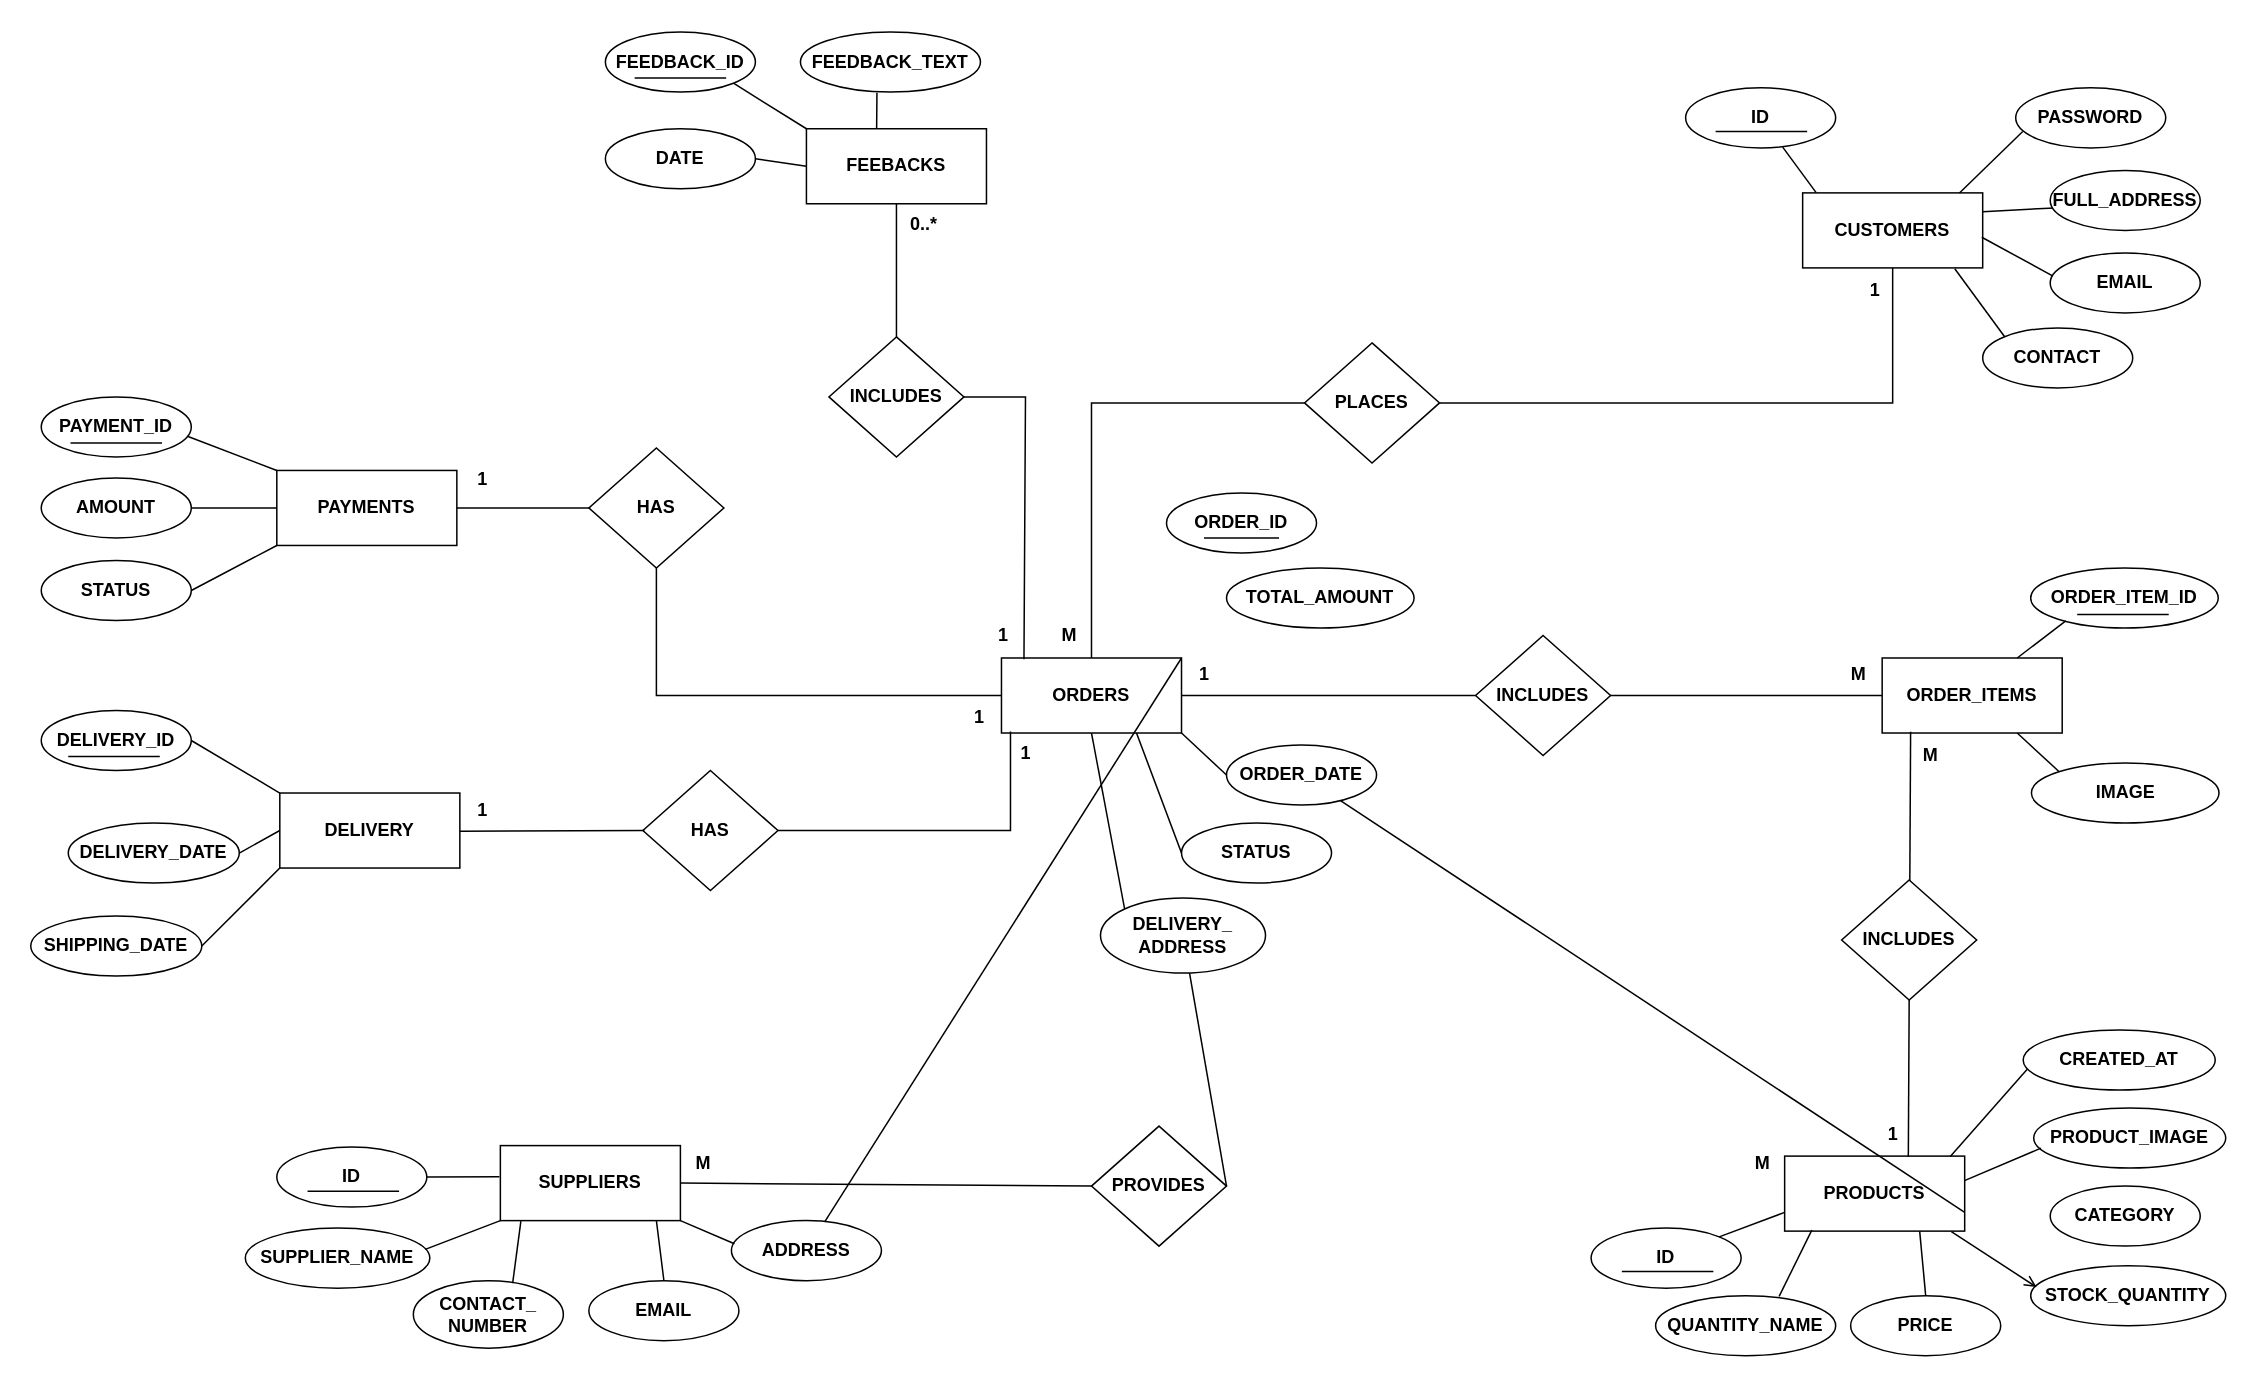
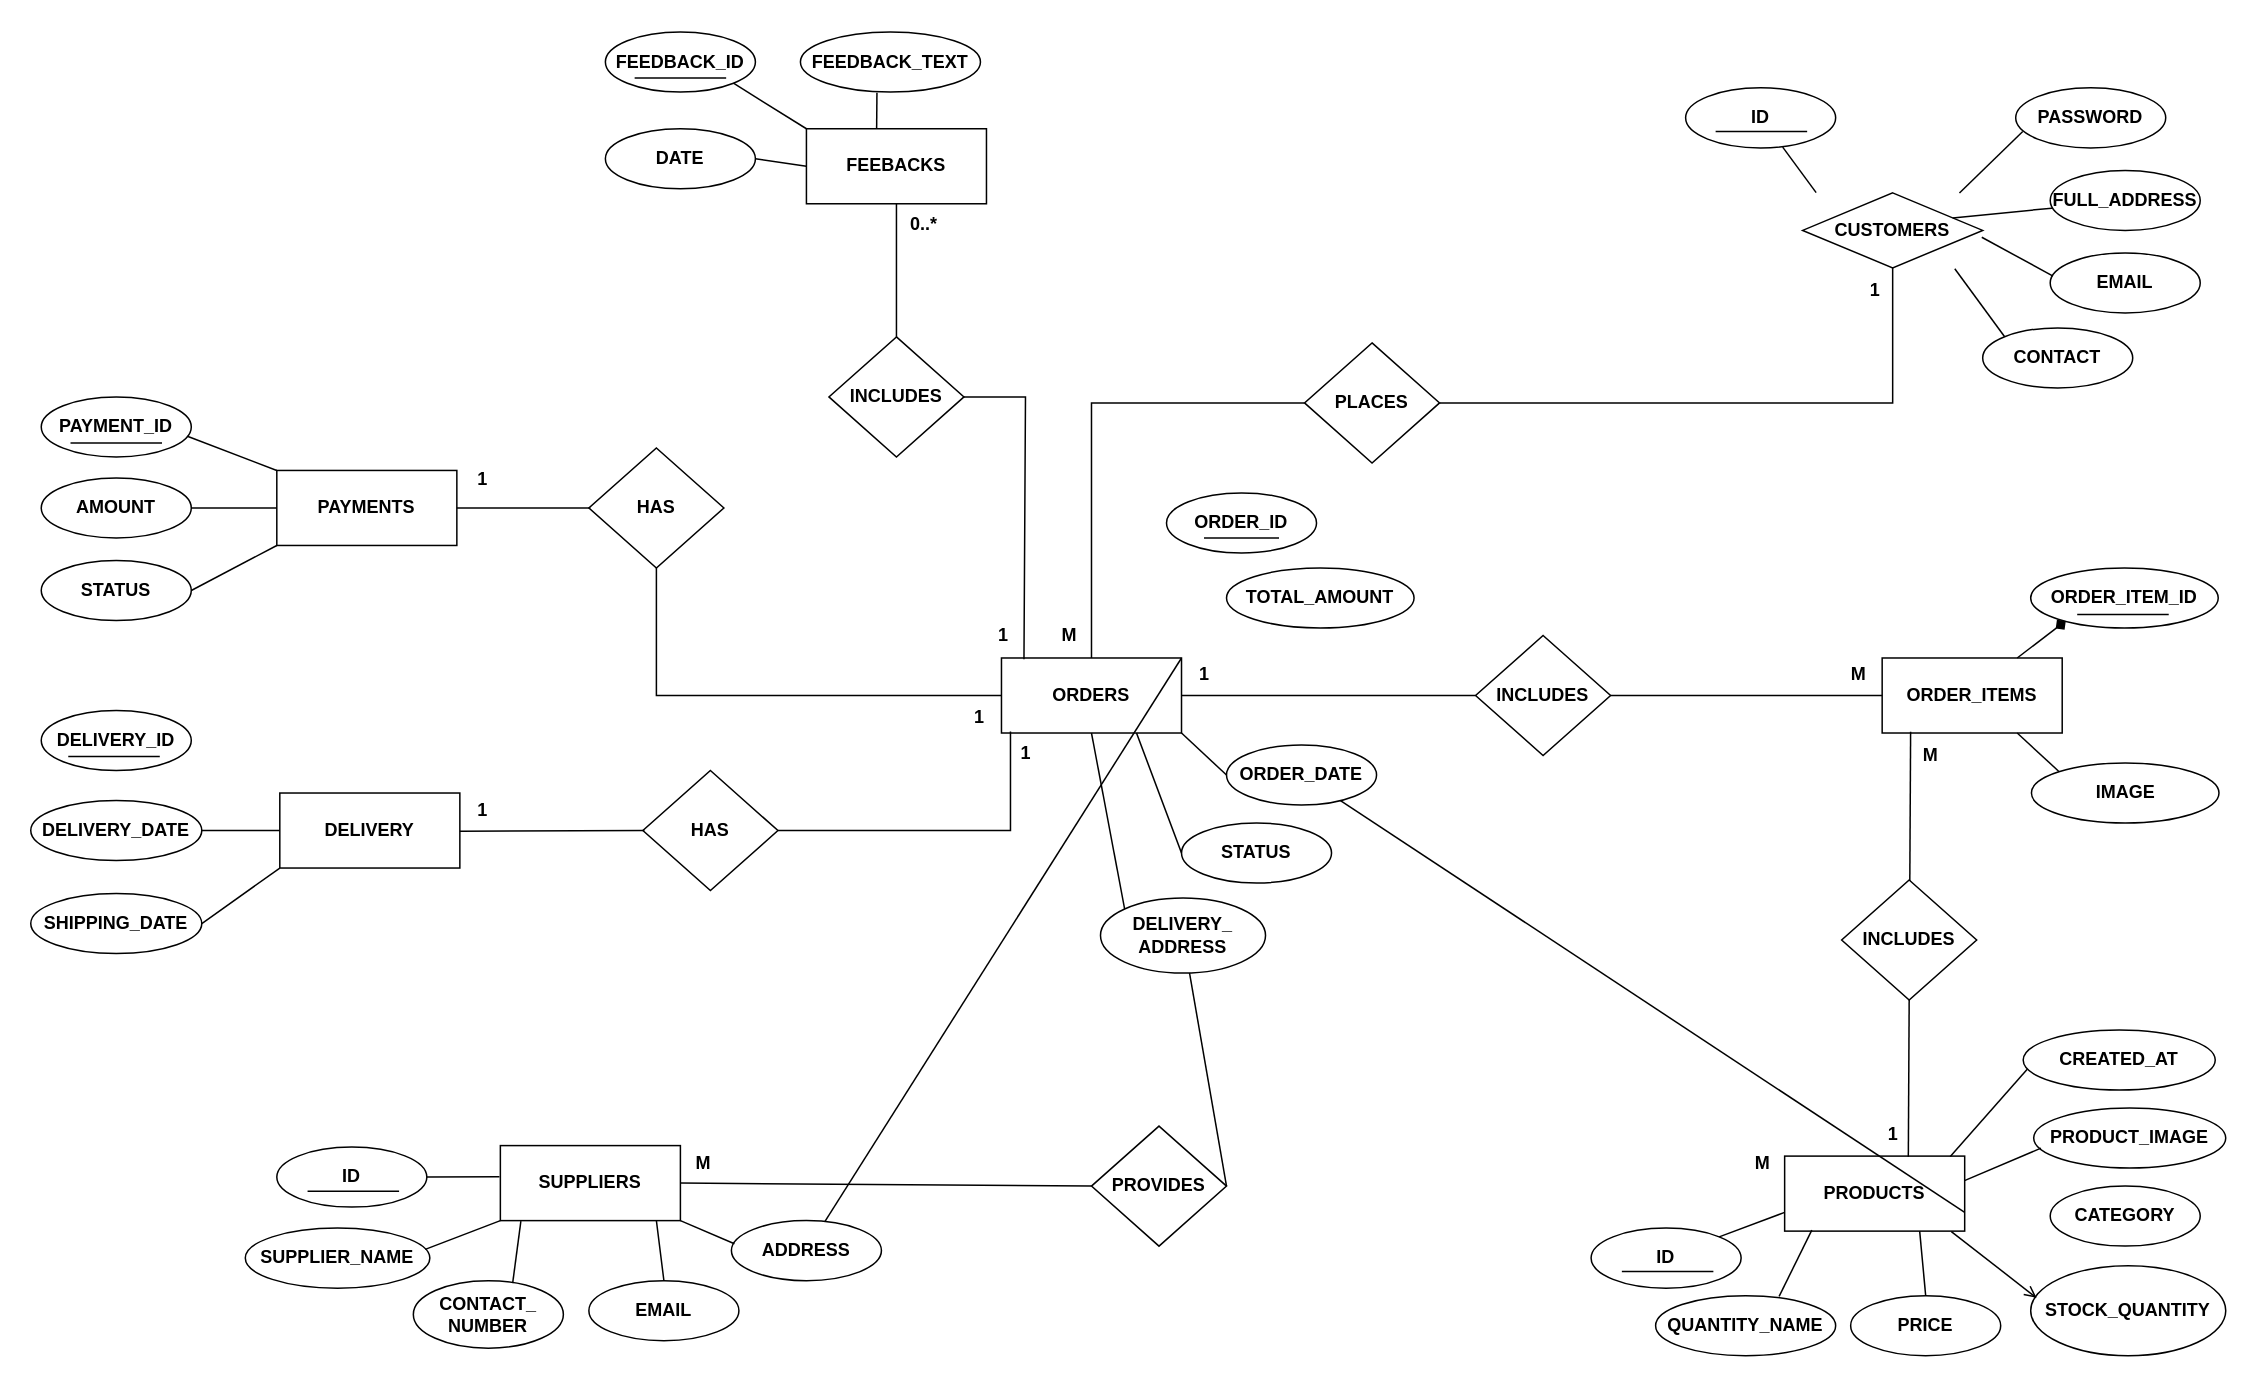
node "CUSTOMERS": shape rectangle -> diamond
edge "ORDER_ITEM_ID" -- "ORDER_ITEMS": arrowhead none -> diamond
edge "DELIVERY_ID" -- "DELIVERY": removed
node "DELIVERY_DATE": moved (154, 853) -> (116, 830)
node "SHIPPING_DATE": moved (116, 946) -> (116, 923)
node "STOCK_QUANTITY": size 195x60 -> 195x90
